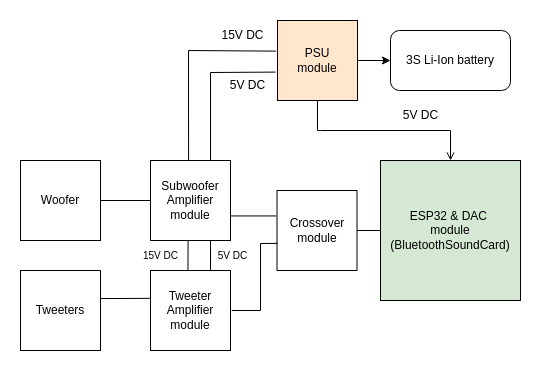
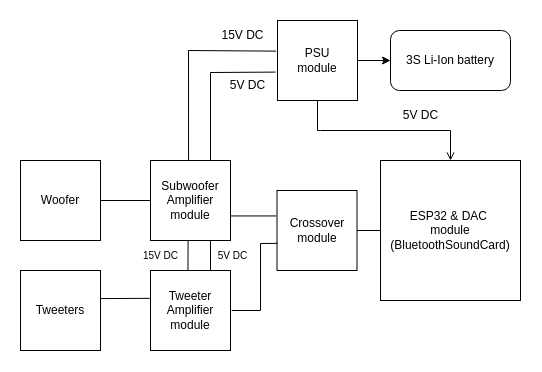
node "PSU module": fillcolor #ffe6cc -> #ffffff
node "ESP32 & DAC module (BluetoothSoundCard)": fillcolor #d5e8d4 -> #ffffff
